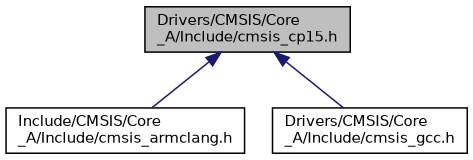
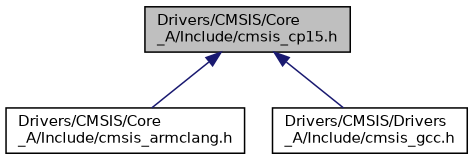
node "Include/CMSIS/Core _A/Include/cmsis_armclang.h": label "Include/CMSIS/Core _A/Include/cmsis_armclang.h" -> "Drivers/CMSIS/Core _A/Include/cmsis_armclang.h"
node "Drivers/CMSIS/Core _A/Include/cmsis_gcc.h": label "Drivers/CMSIS/Core _A/Include/cmsis_gcc.h" -> "Drivers/CMSIS/Drivers _A/Include/cmsis_gcc.h"
